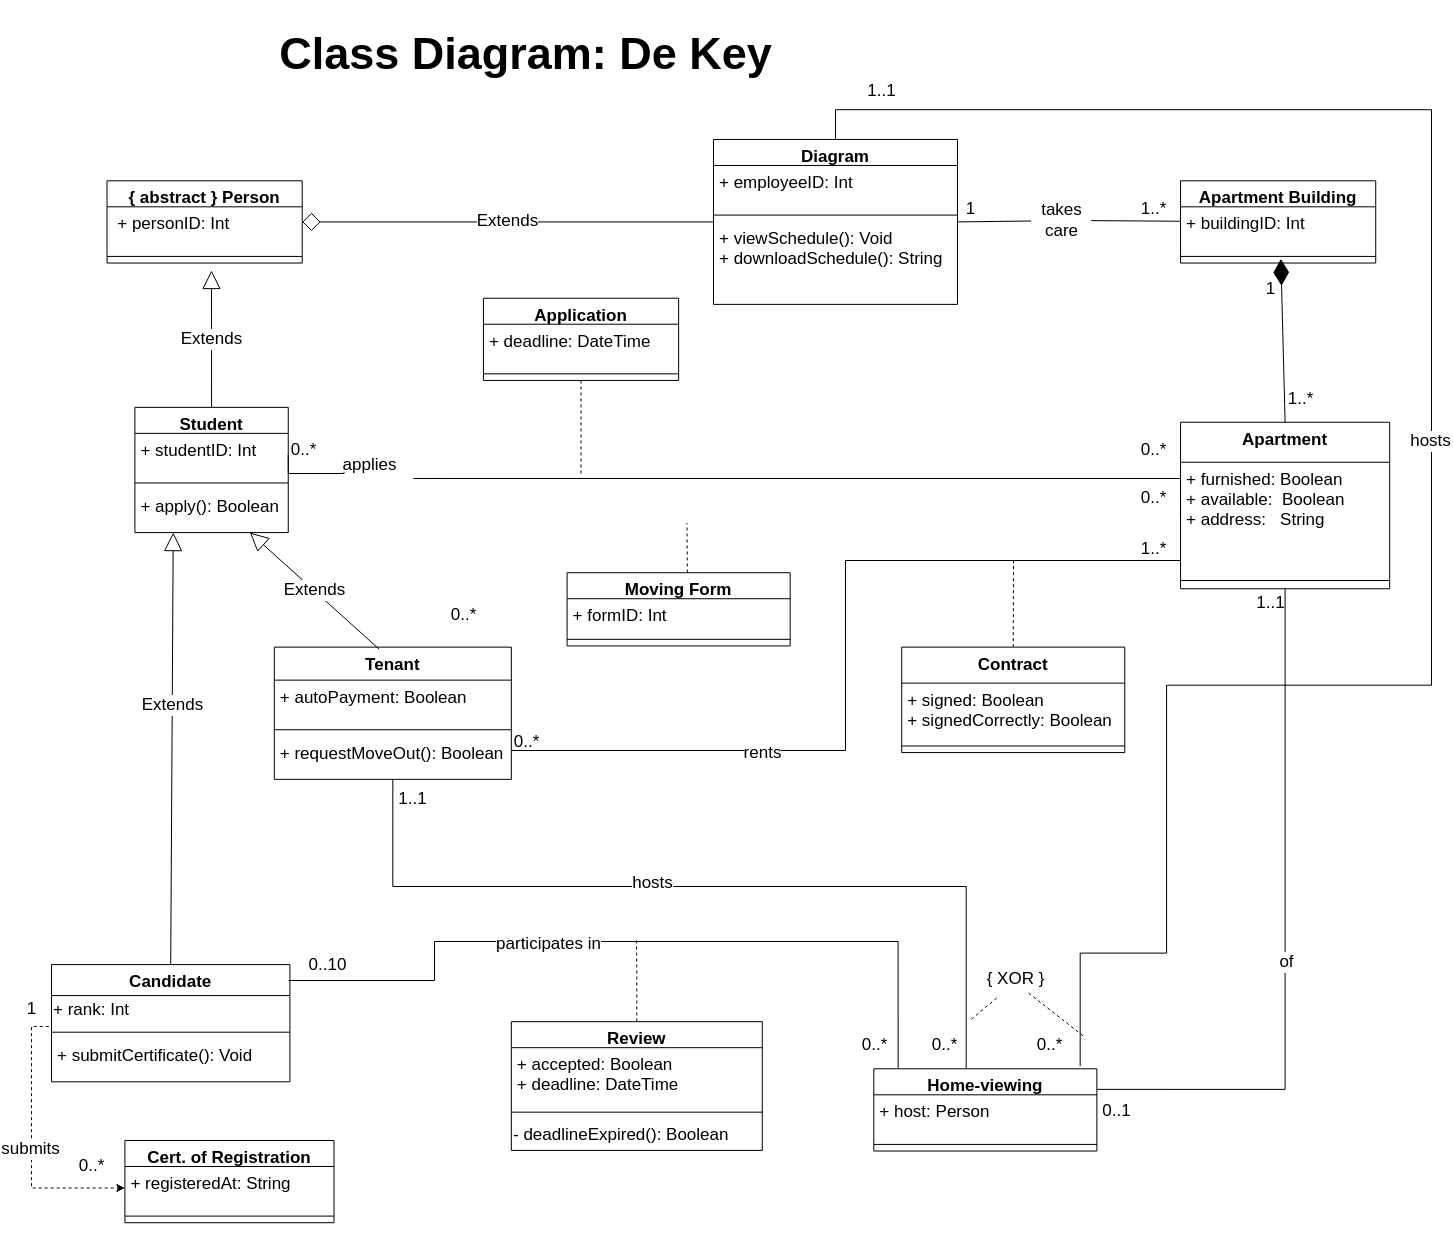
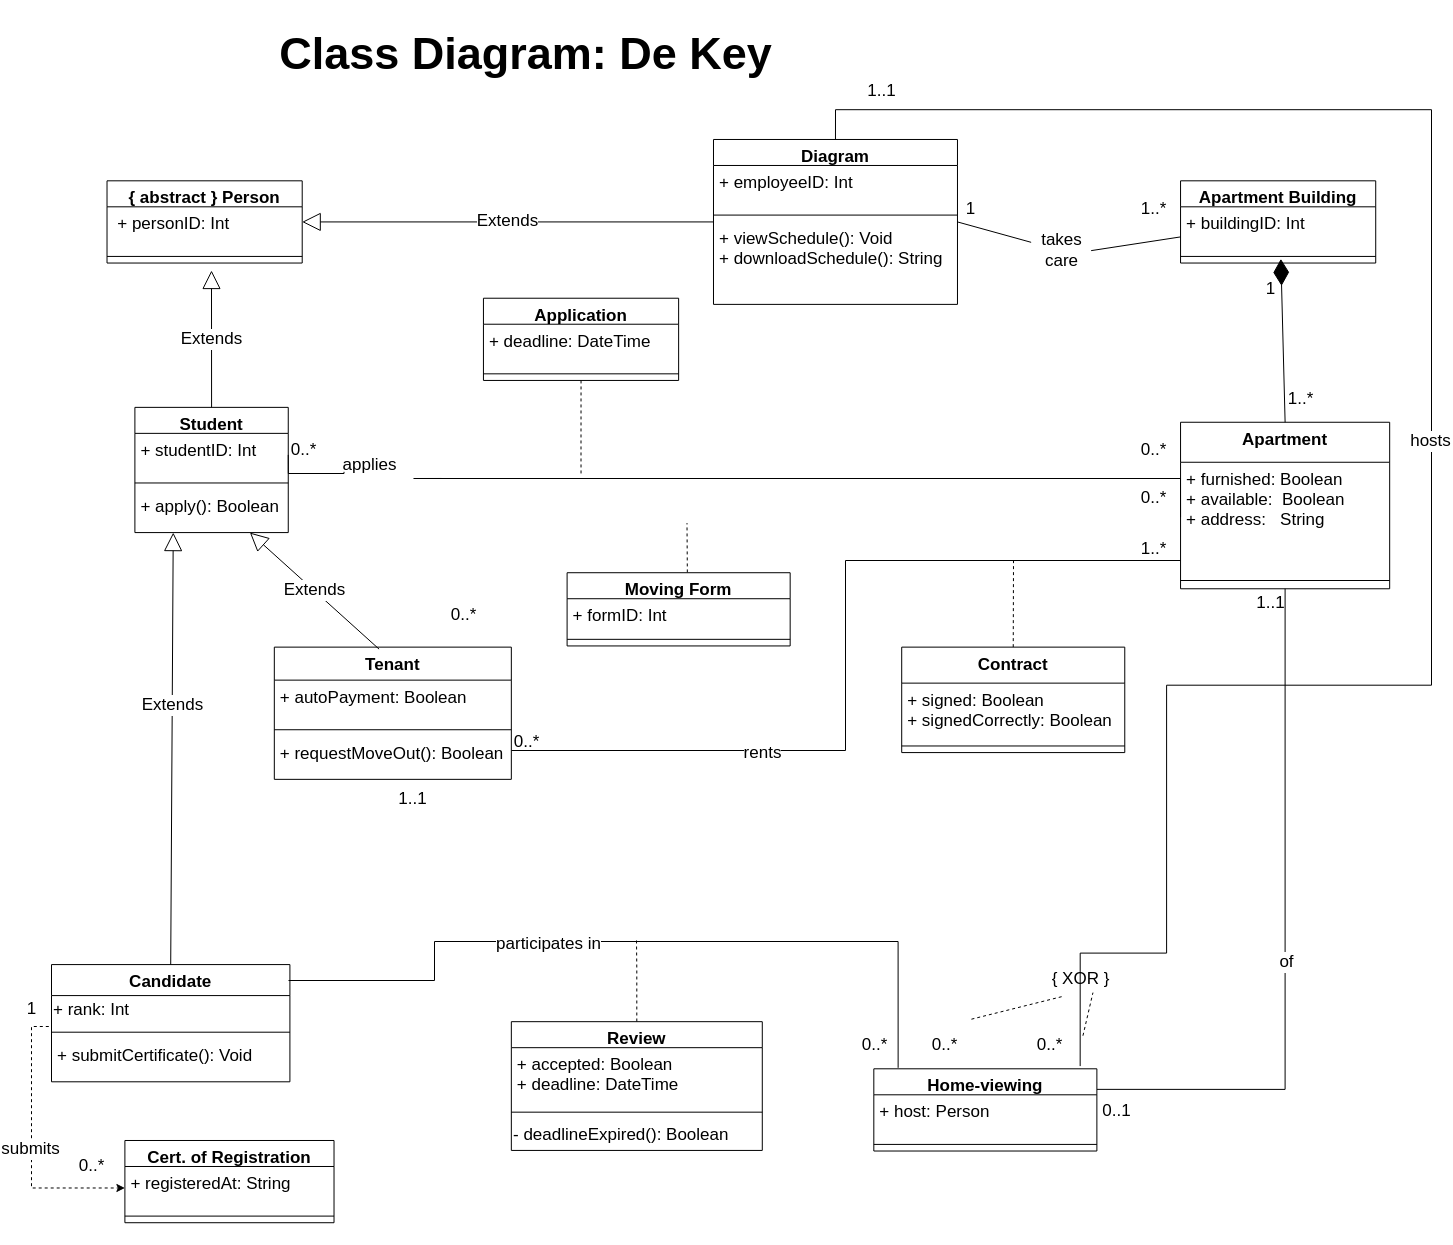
node "takescare": moved (1061, 221) -> (1061, 251)
edge "Diagram" -> "{ abstract } Person": arrowhead diamond -> block
edge "Tenant" -- "Home-viewing": removed, label "hosts"
node "0..10": removed
node "{ XOR }": moved (1015, 980) -> (1080, 980)
